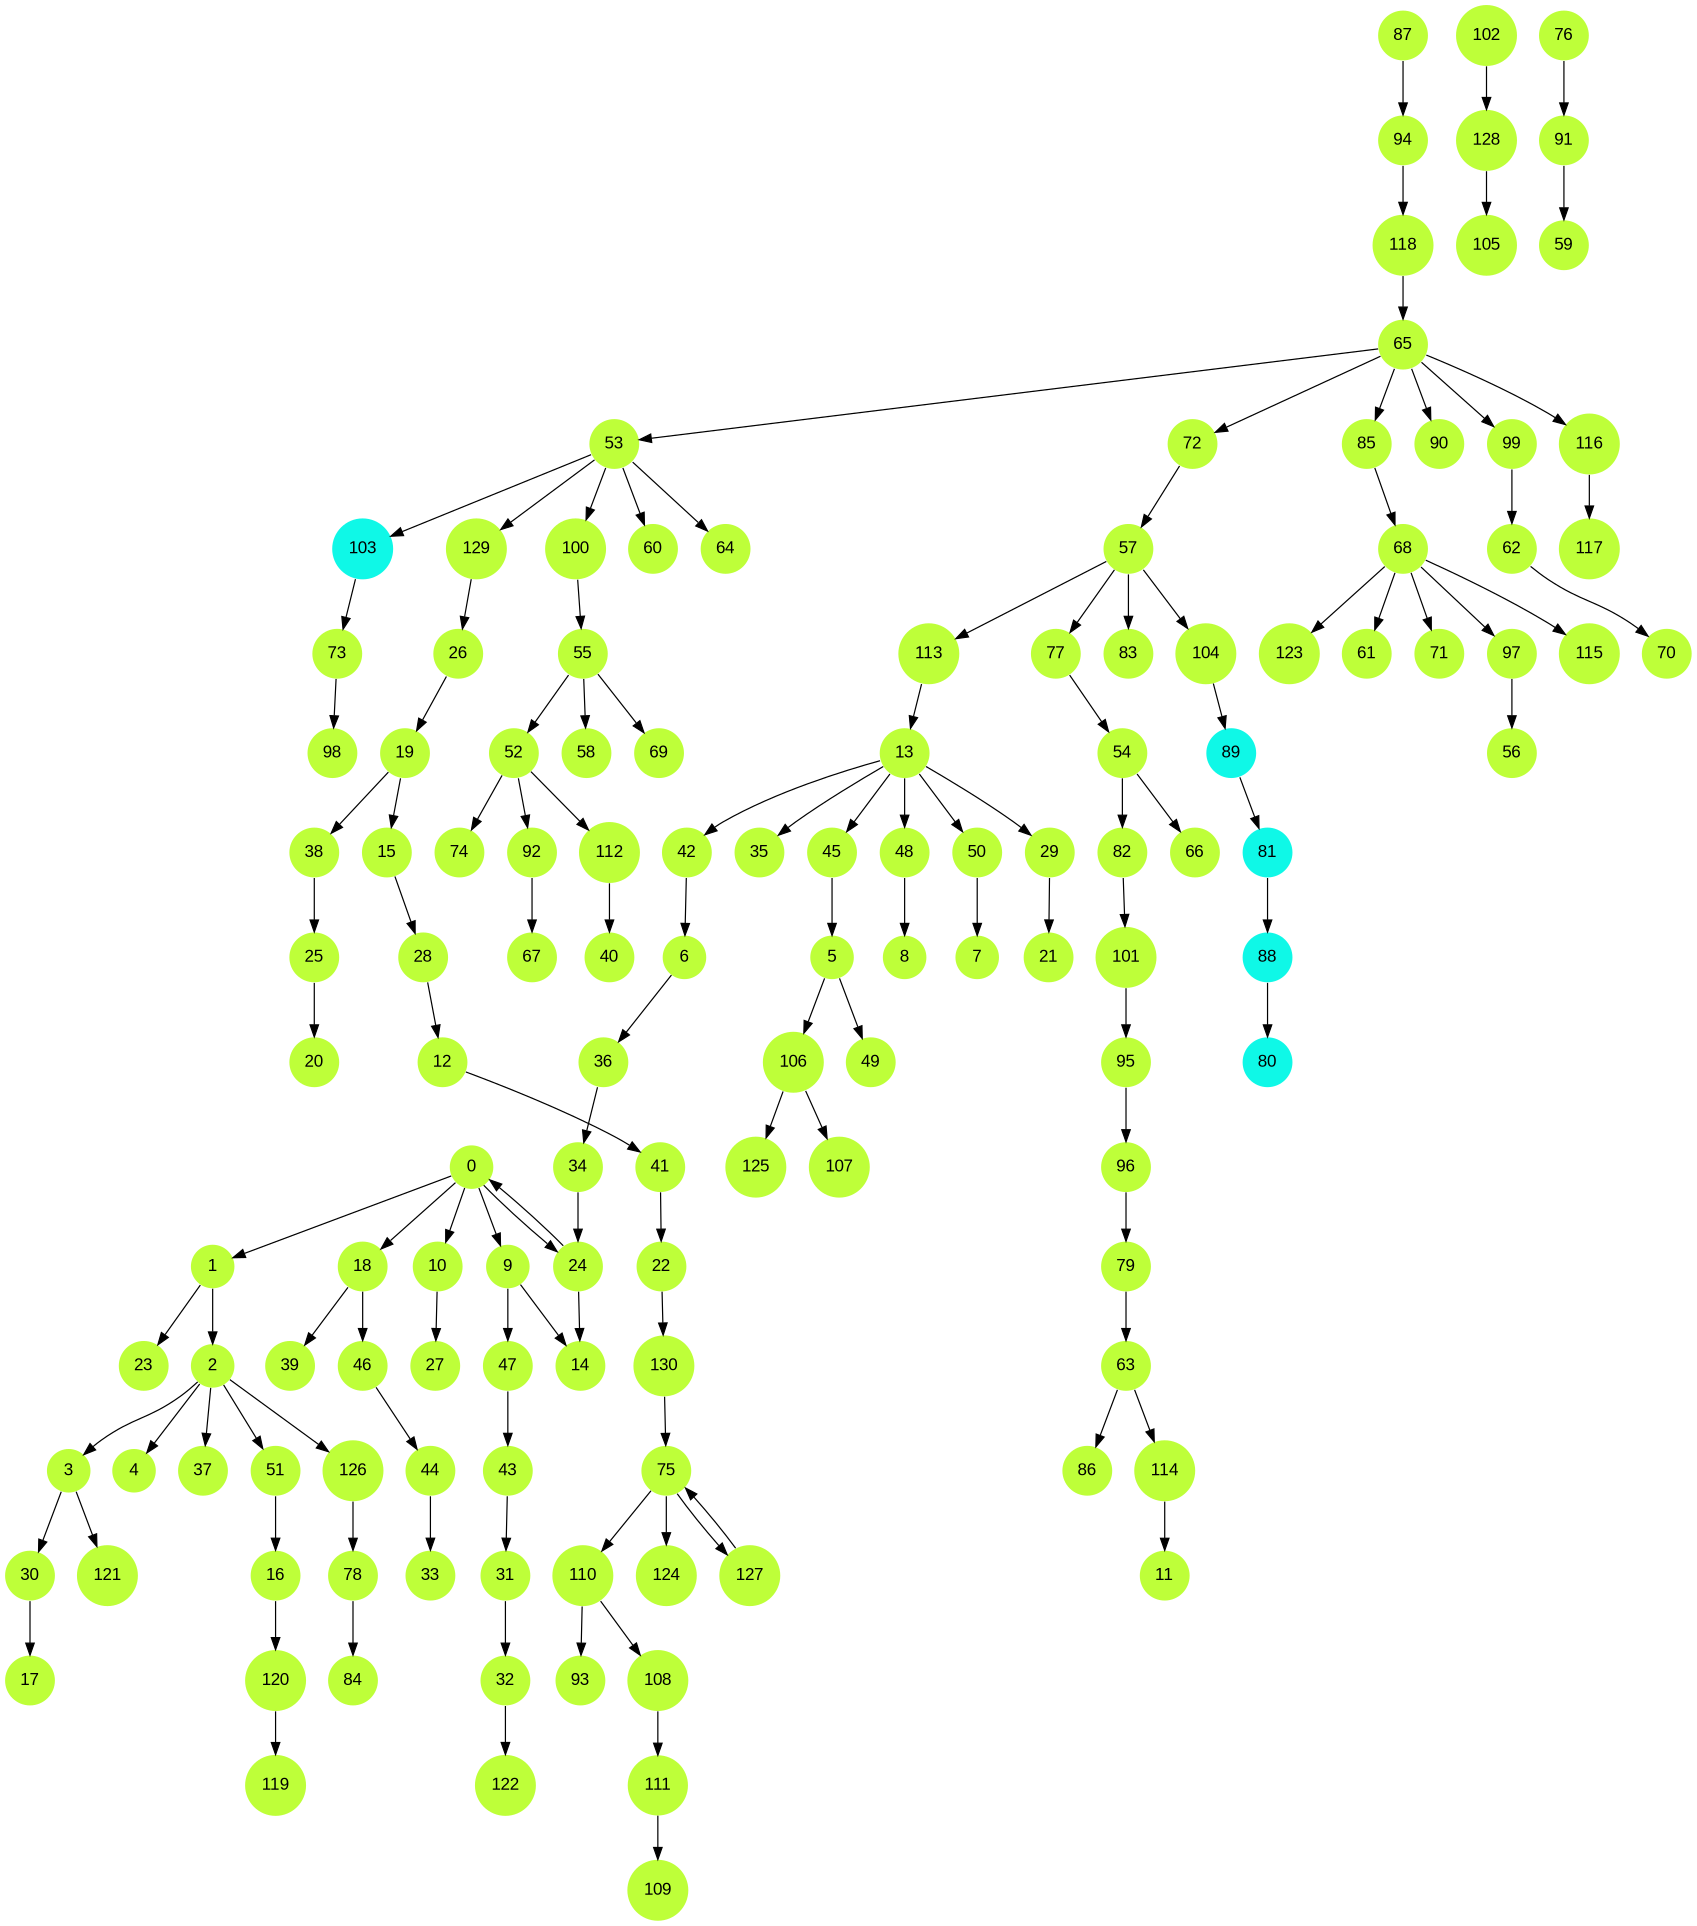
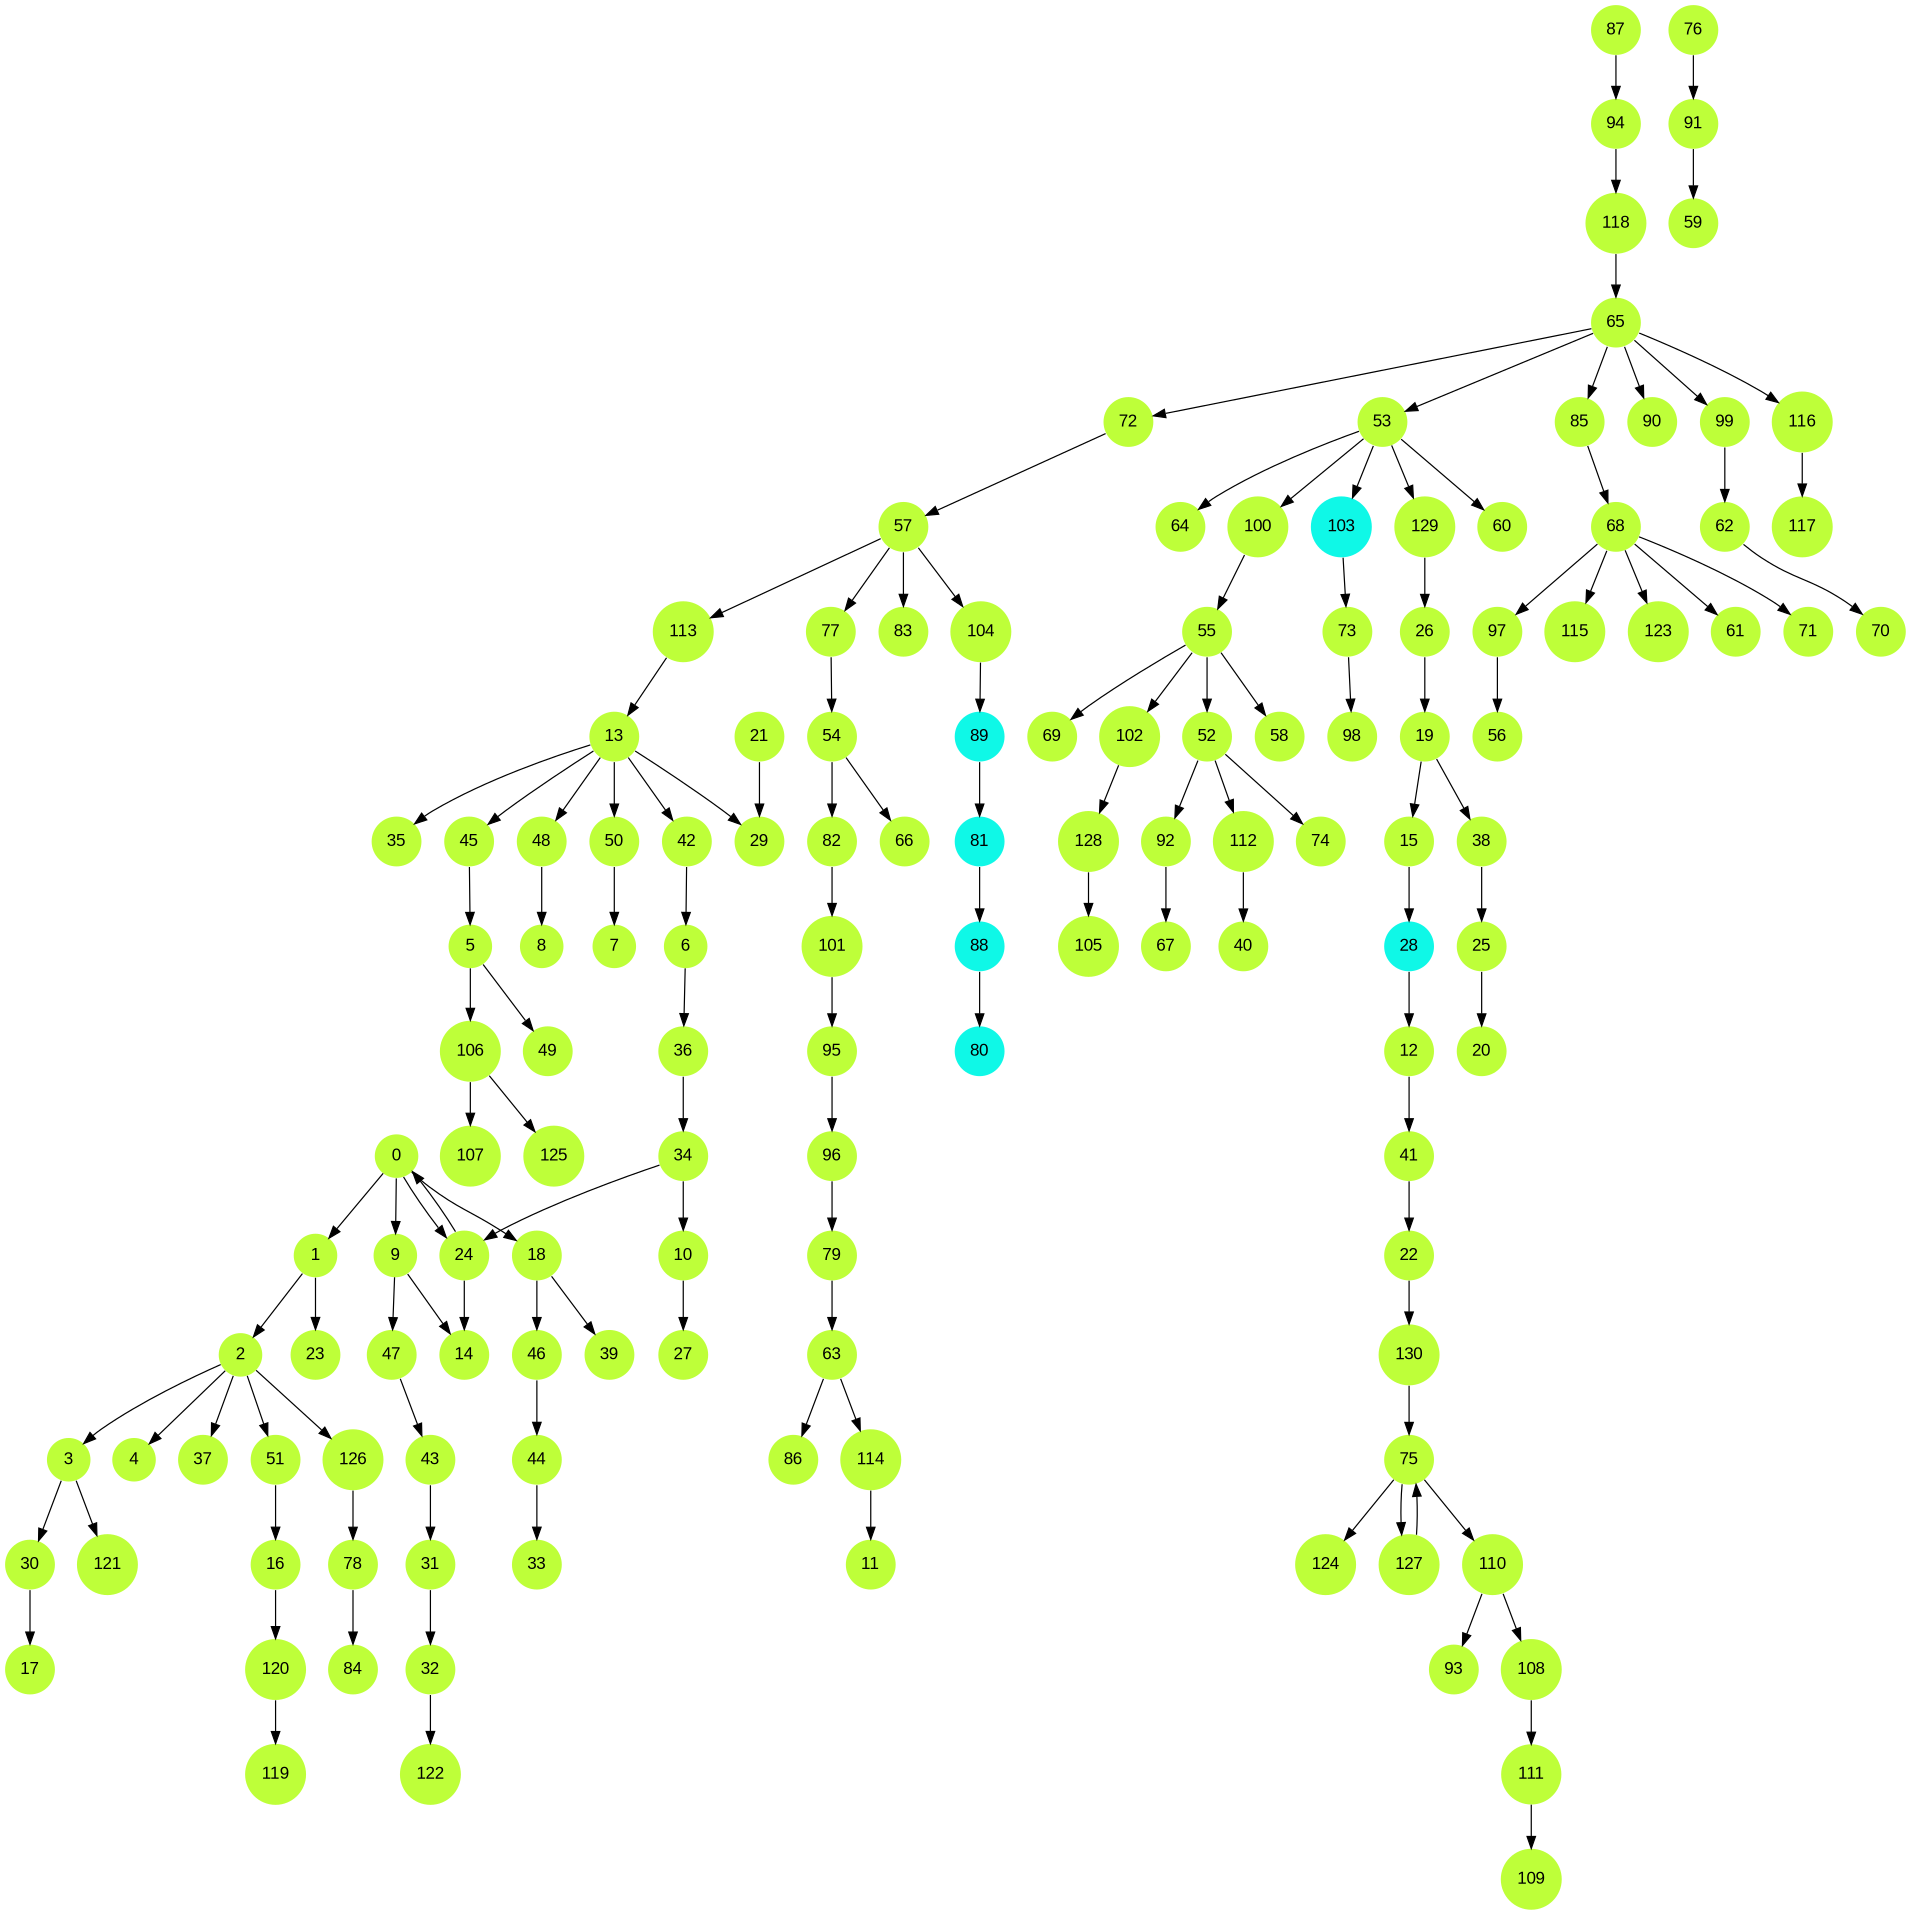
edge "55" -> "102": added
edge "29" -> "21": reversed
node "28": fillcolor #beff39 -> #0ff8e7
edge "0" -> "10": now "34" -> "10"
